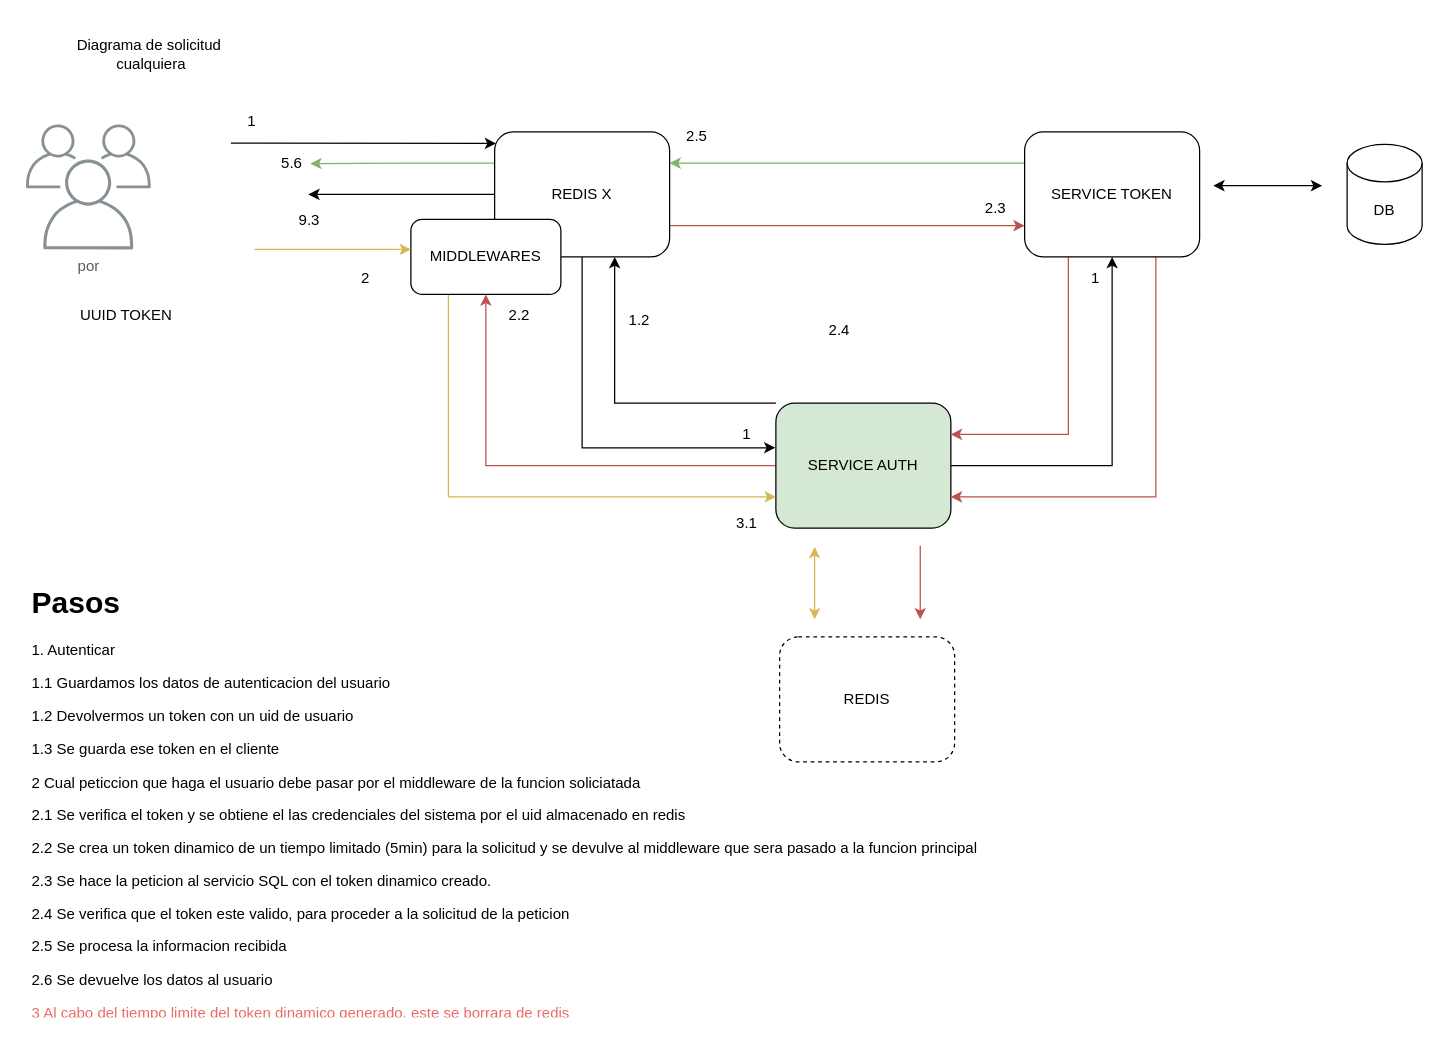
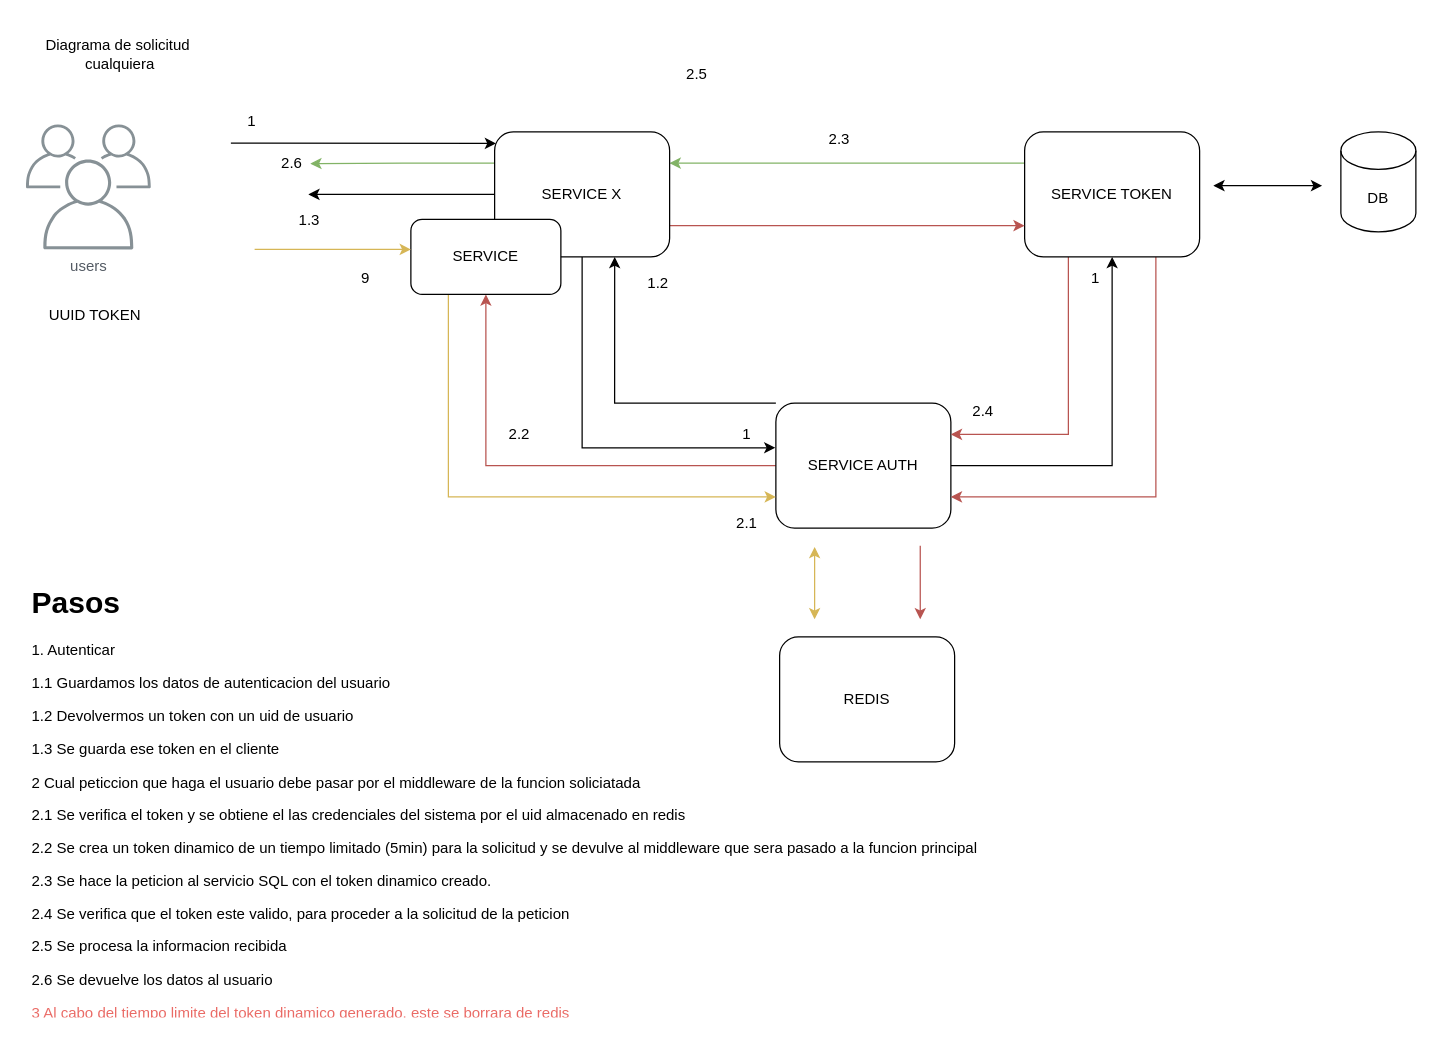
node "Diagrama de solicitud cualquiera": moved (151, 54) -> (120, 54)
node "2.5": moved (697, 137) -> (697, 74)
node "5.6": label "5.6" -> "2.6"
node "REDIS X": label "REDIS X" -> "SERVICE X"
node "DB": moved (1384, 194) -> (1378, 182)
node "2.3": moved (996, 208) -> (839, 139)
node "9.3": label "9.3" -> "1.3"
node "MIDDLEWARES": label "MIDDLEWARES" -> "SERVICE"
node "por": label "por" -> "users"
node "2": label "2" -> "9"
node "UUID TOKEN": moved (126, 316) -> (95, 316)
node "2.2": moved (519, 316) -> (519, 434)
node "1.2": moved (639, 321) -> (658, 283)
node "2.4": moved (839, 331) -> (983, 412)
node "SERVICE AUTH": fillcolor #d5e8d4 -> #ffffff
node "3.1": label "3.1" -> "2.1"
node "REDIS": style dashed -> solid
